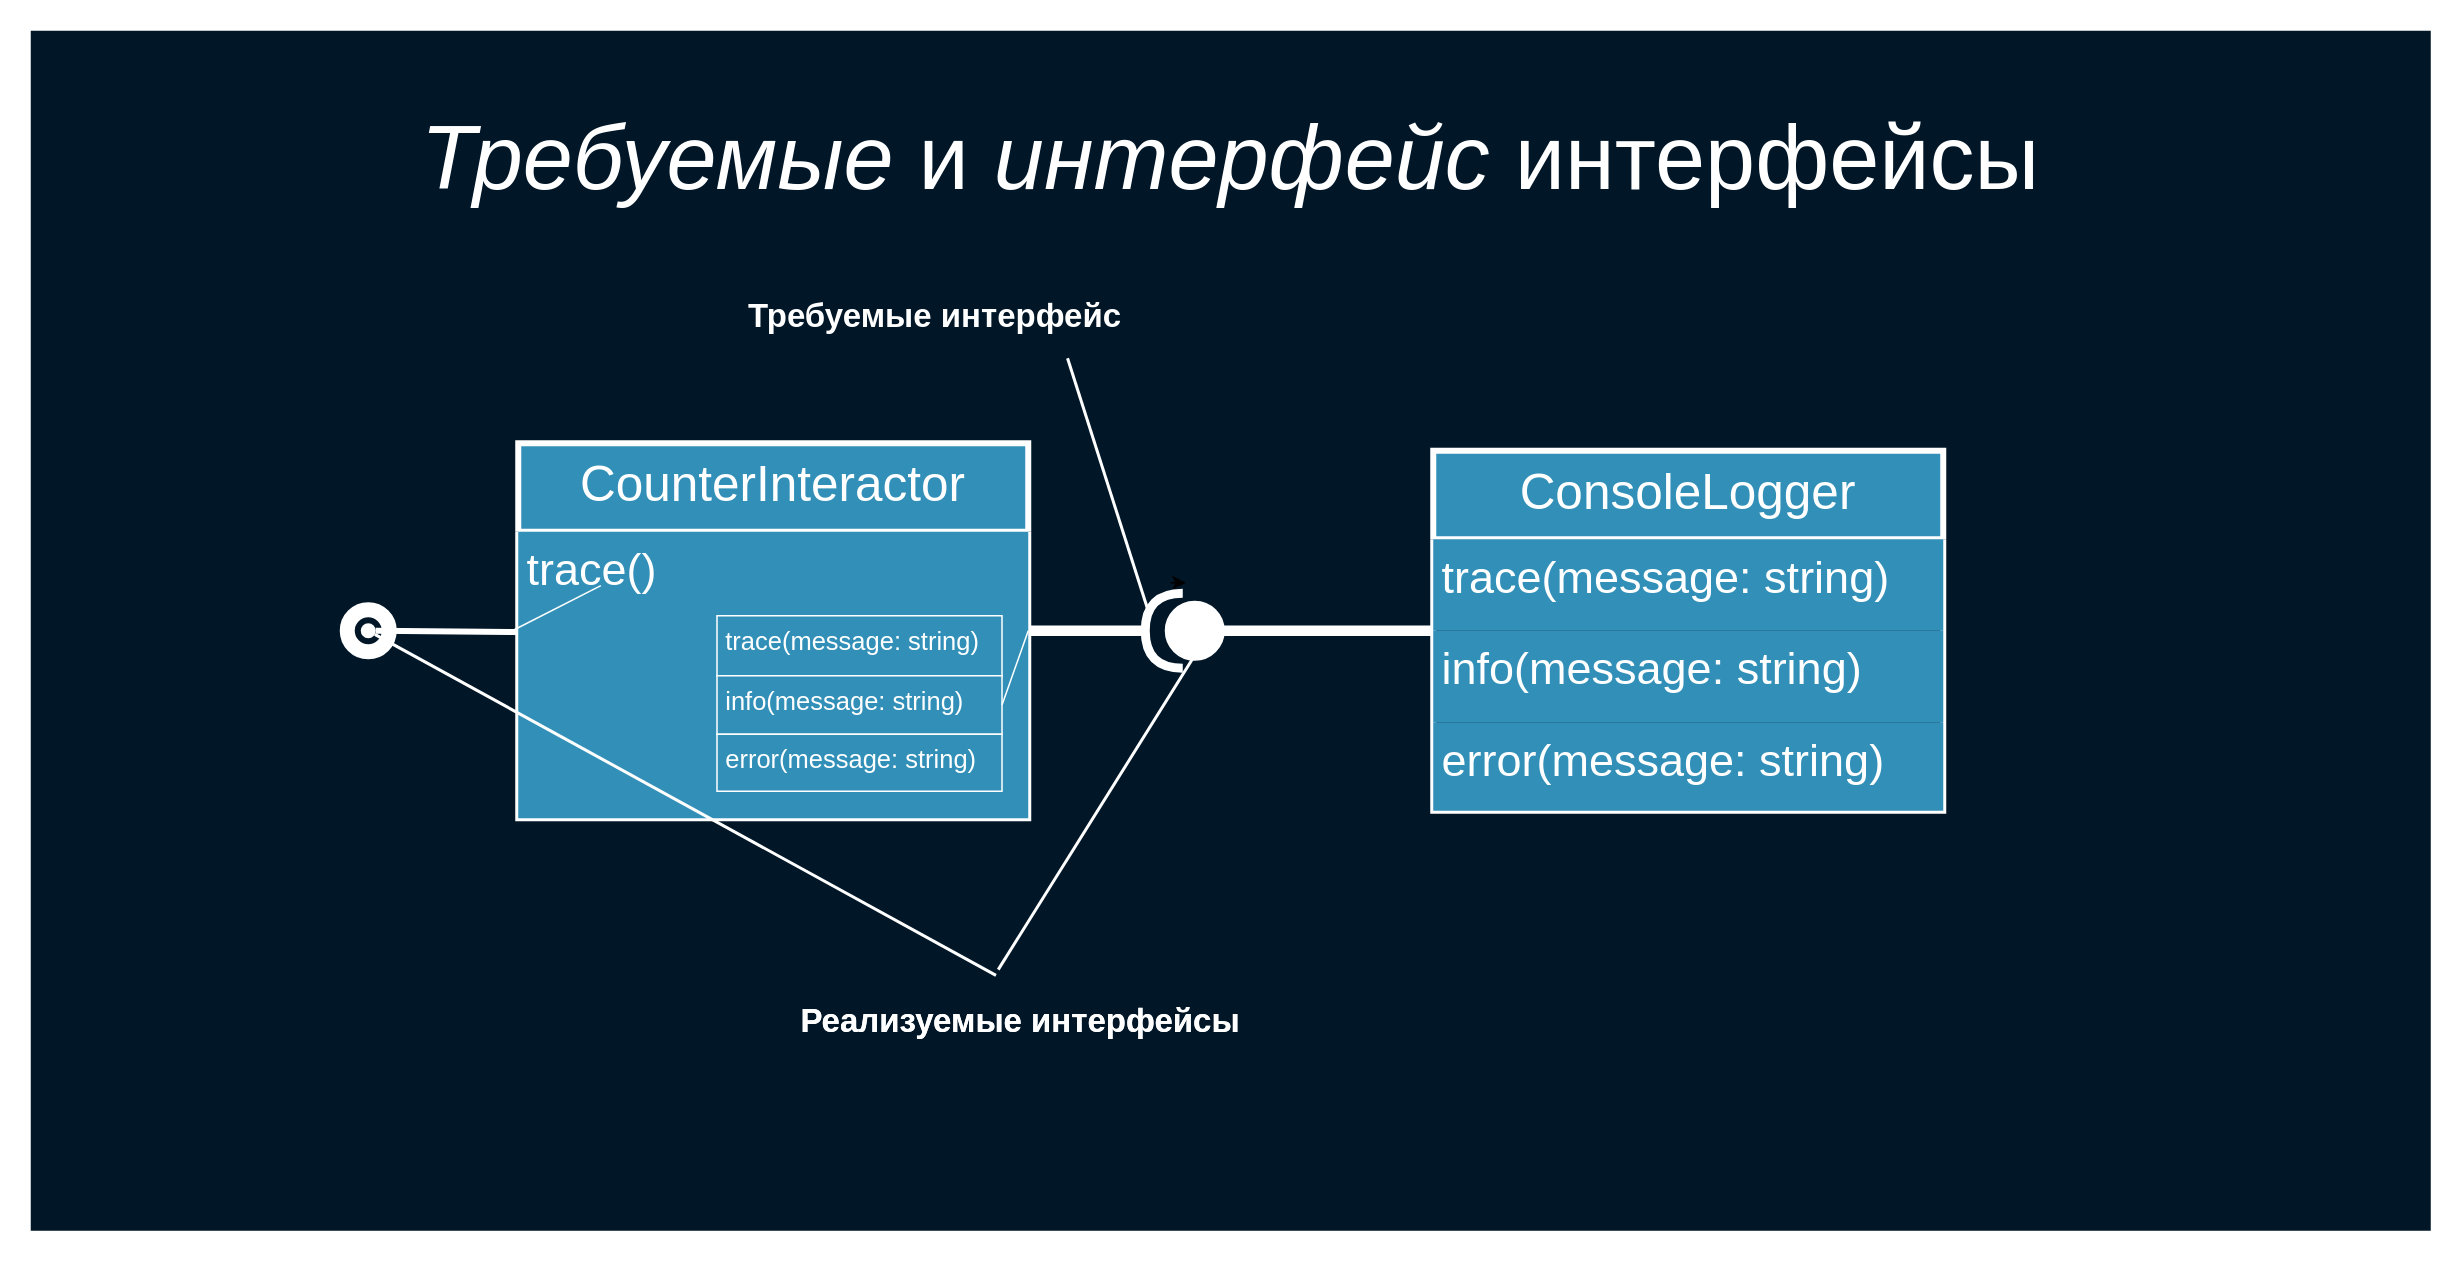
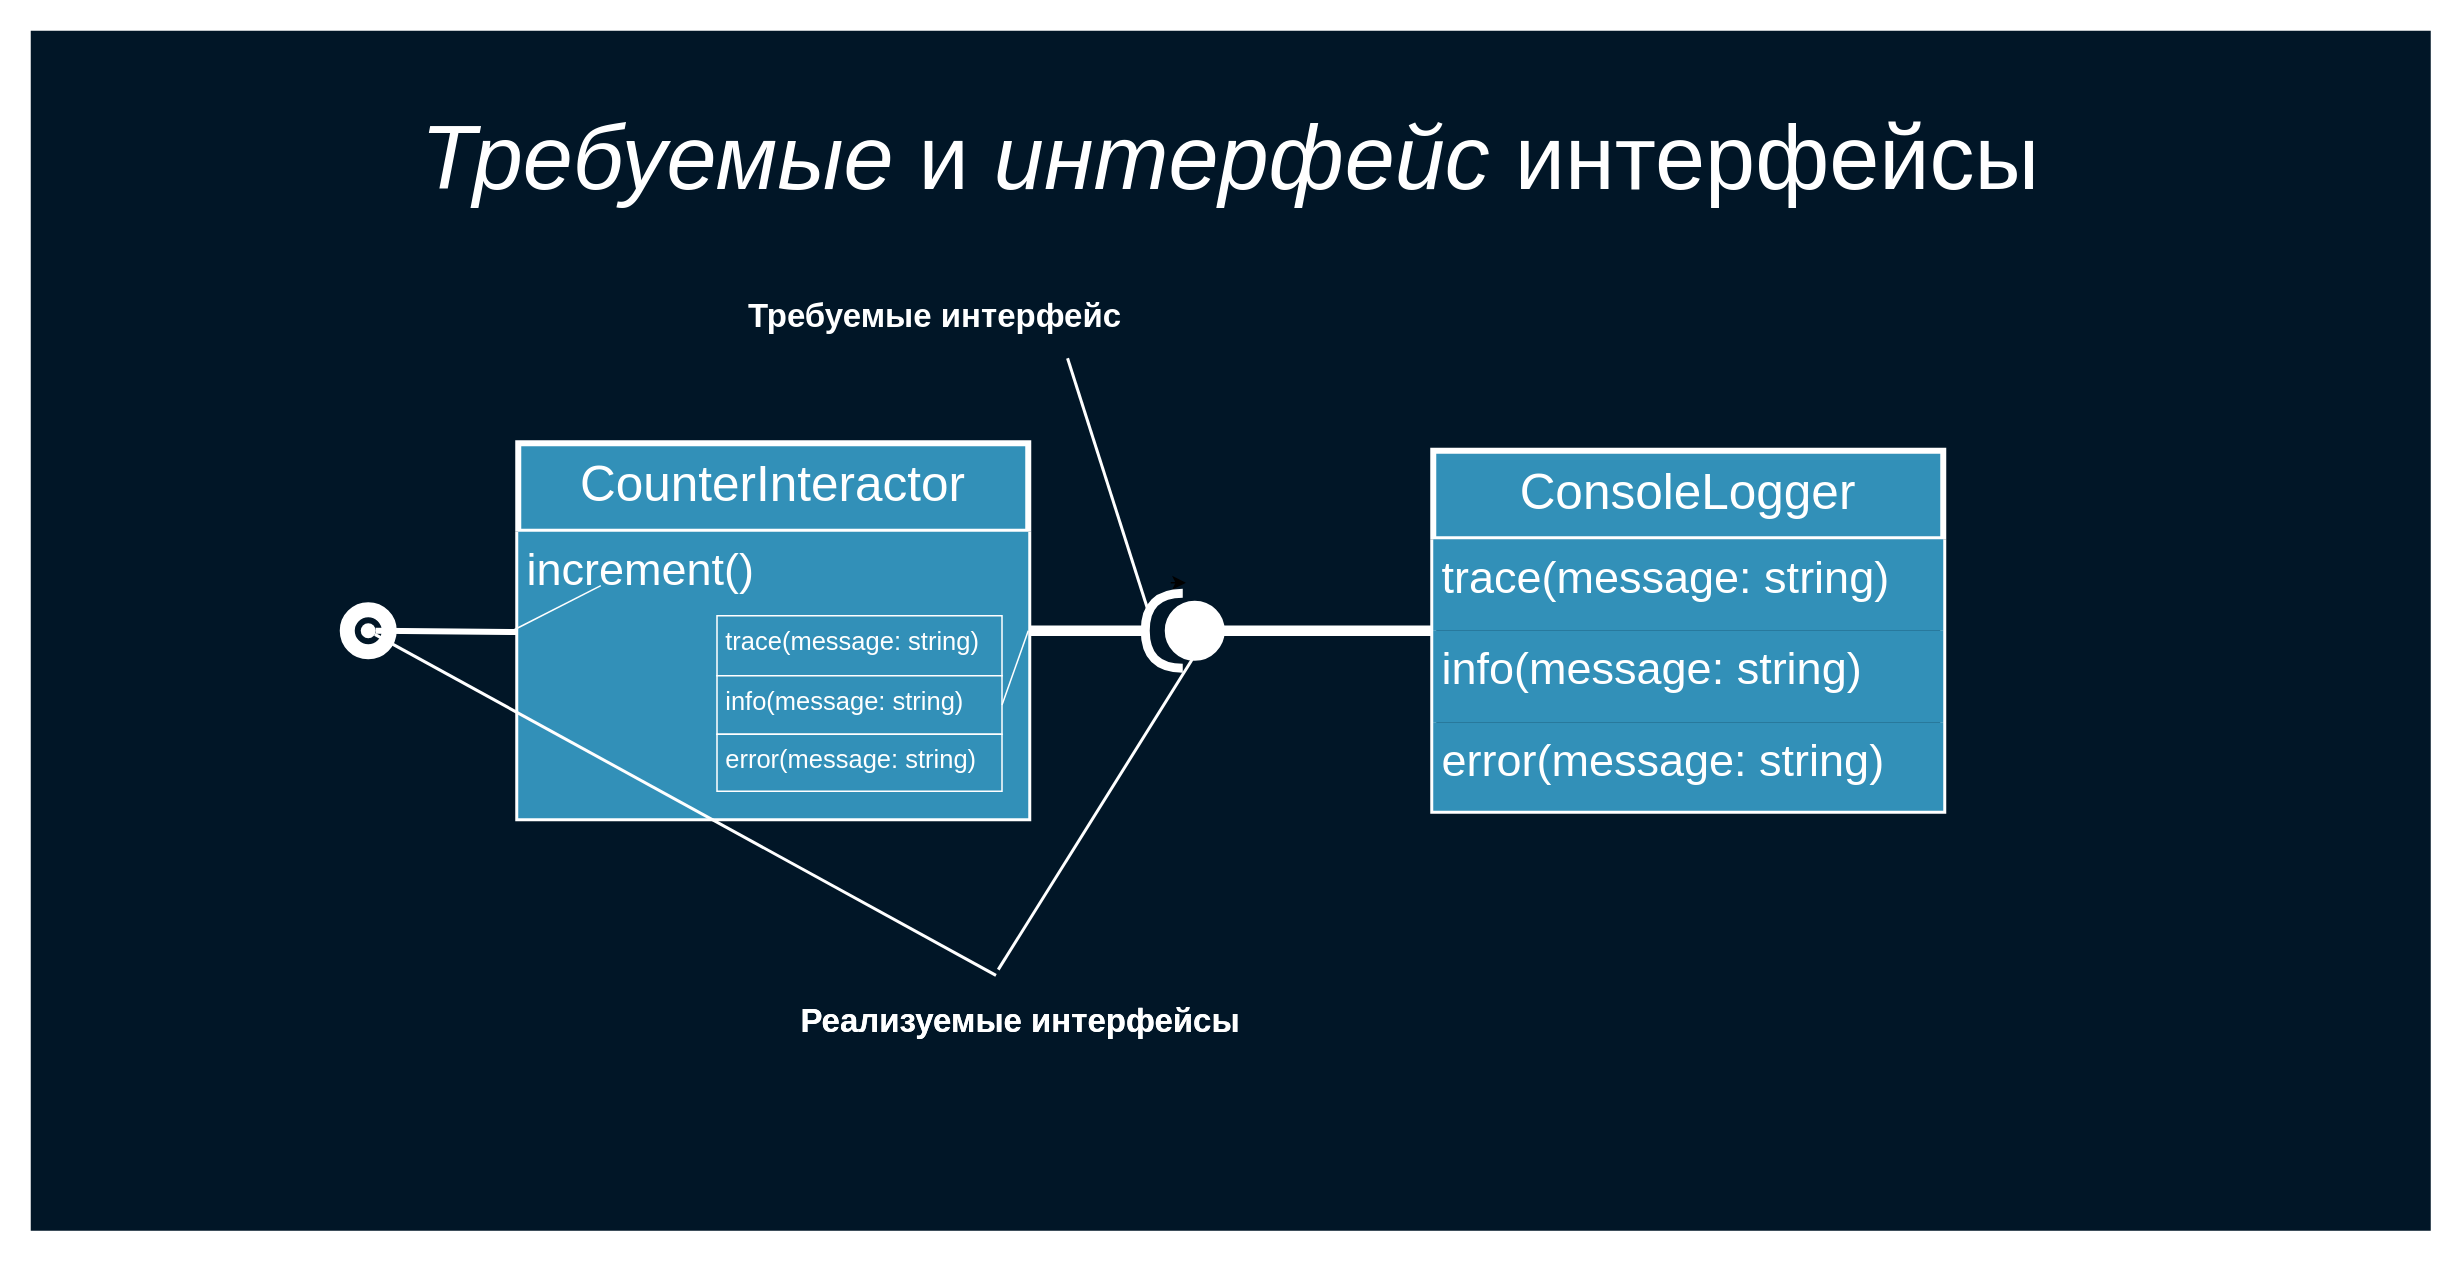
node "trace()": label "trace()" -> "increment()"
